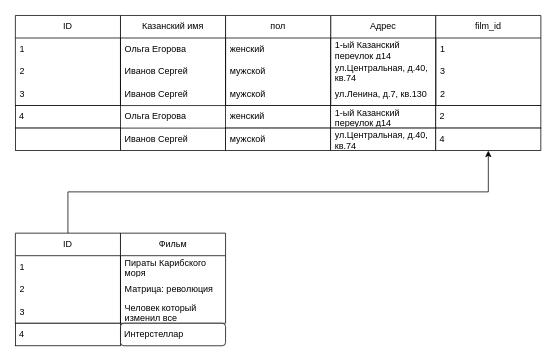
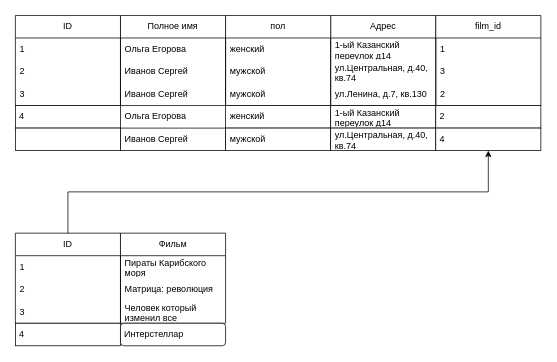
node "Казанский имя": label "Казанский имя" -> "Полное имя"
